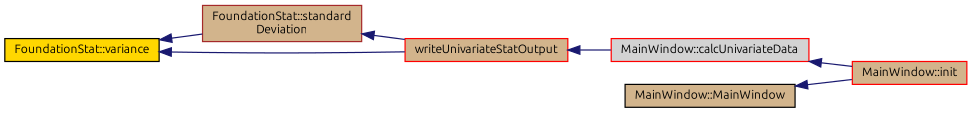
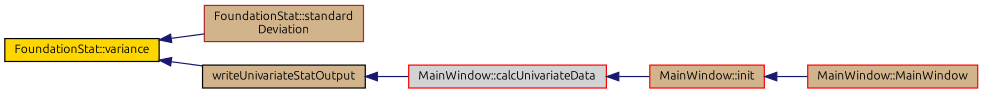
edge "writeUnivariateStatOutput" -> "FoundationStat::standard Deviation": removed
node "writeUnivariateStatOutput": color red -> black
edge "MainWindow::init" -> "MainWindow::MainWindow": reversed
node "MainWindow::MainWindow": color black -> red
